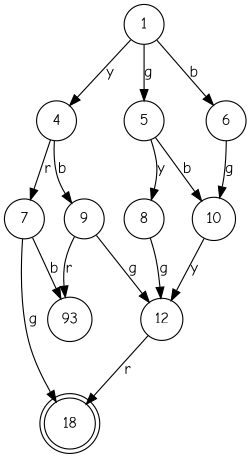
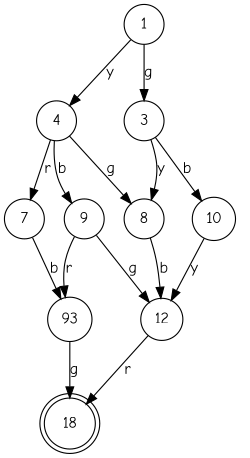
node "5": label "5" -> "3"
node "6": removed
edge "4" -> "8": added, label "g"
edge "8" -> "12": label "g" -> "b"
edge "7" -> "18": now "93" -> "18"
